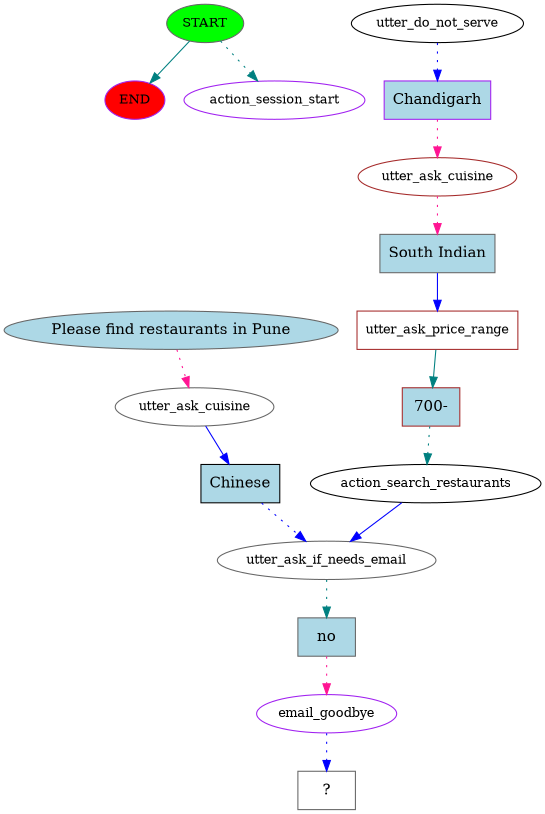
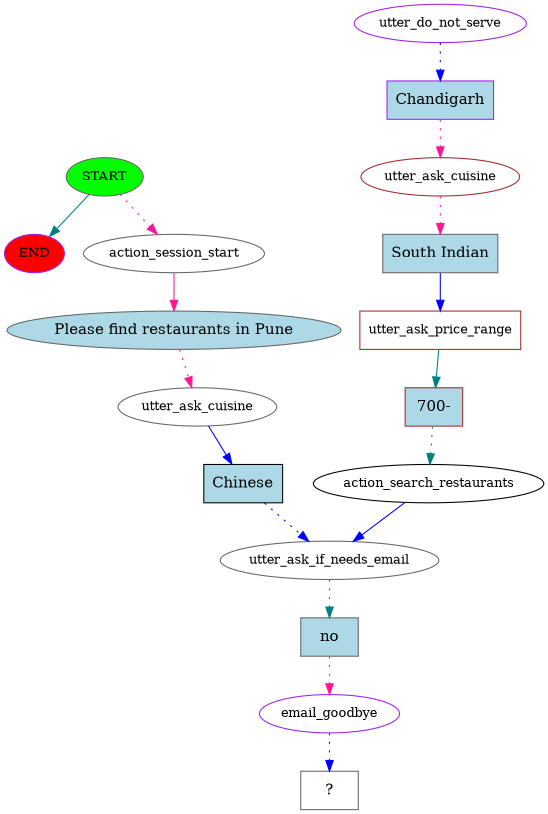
node "utter_do_not_serve": color black -> purple
edge "START" -> "action_session_start": color teal -> deeppink
node "action_session_start": color purple -> gray40
edge "action_session_start" -> "Please find restaurants in Pune": added
